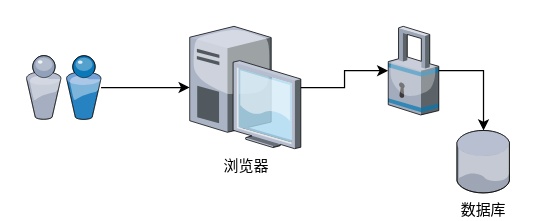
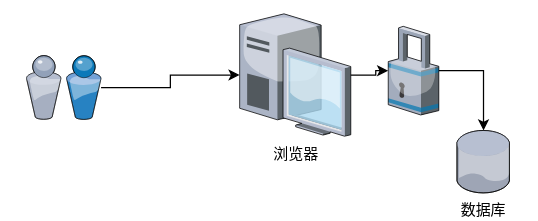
node "浏览器": moved (245, 88) -> (295, 75)
